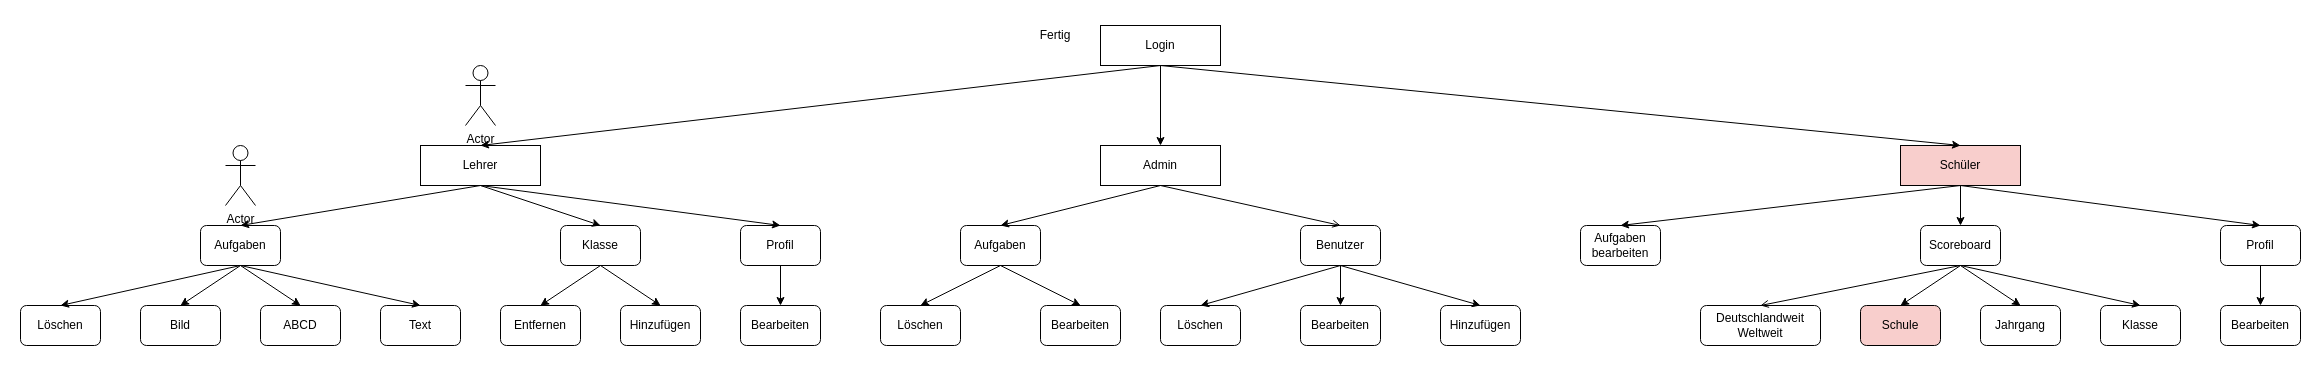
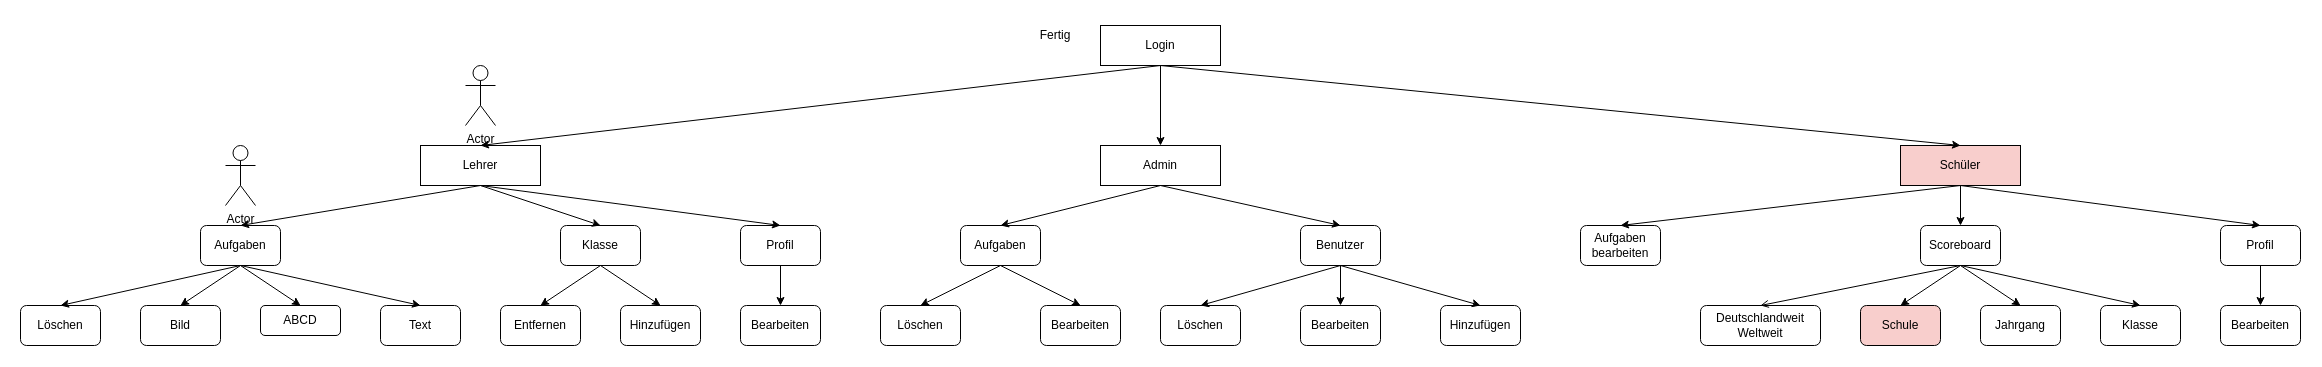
edge "Admin" -> "Benutzer": arrowhead open -> classic
node "ABCD": size 80x40 -> 80x30
